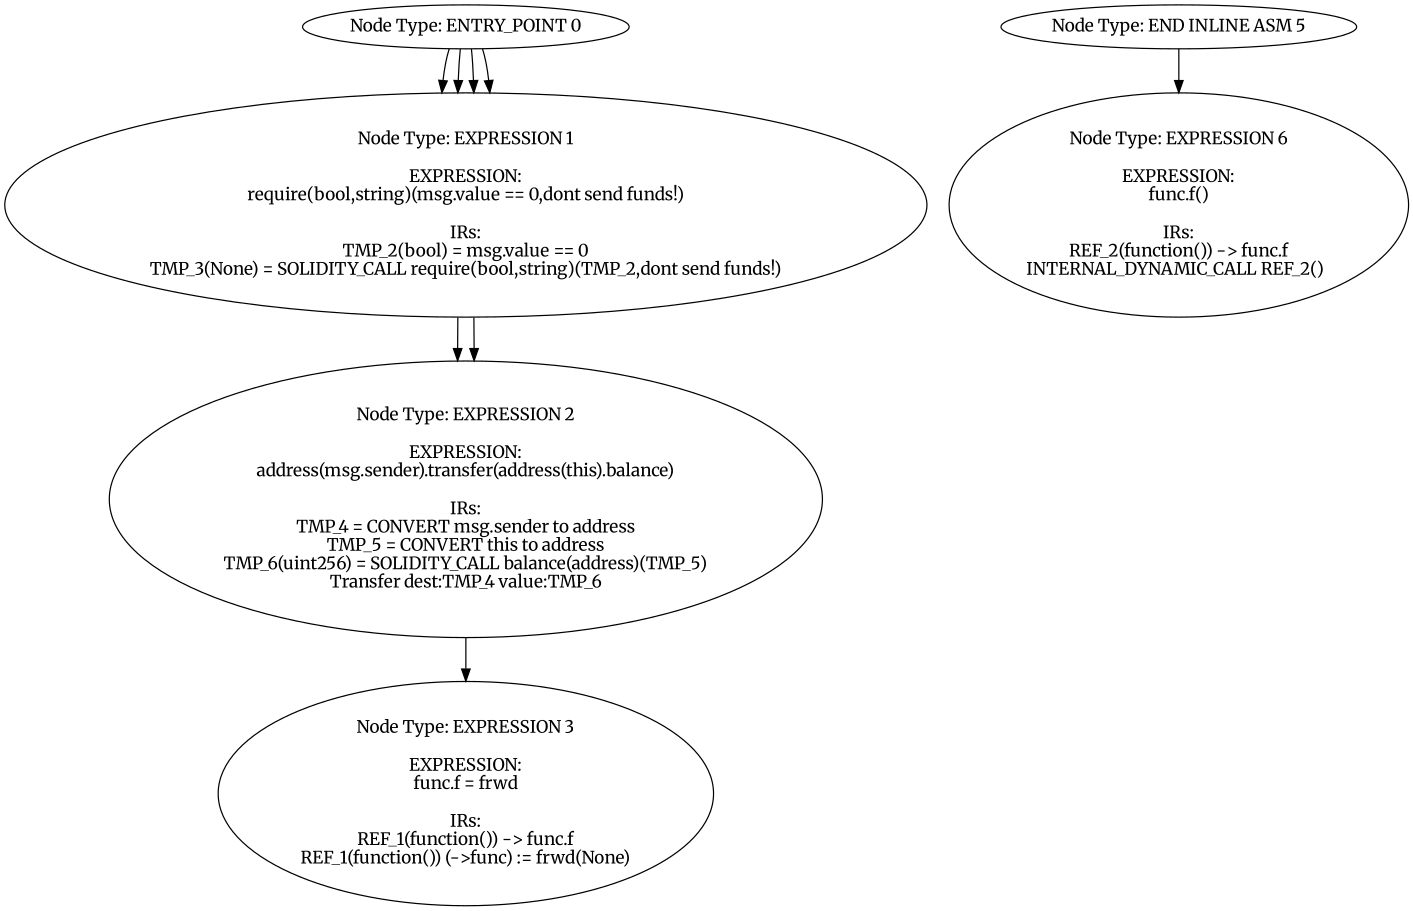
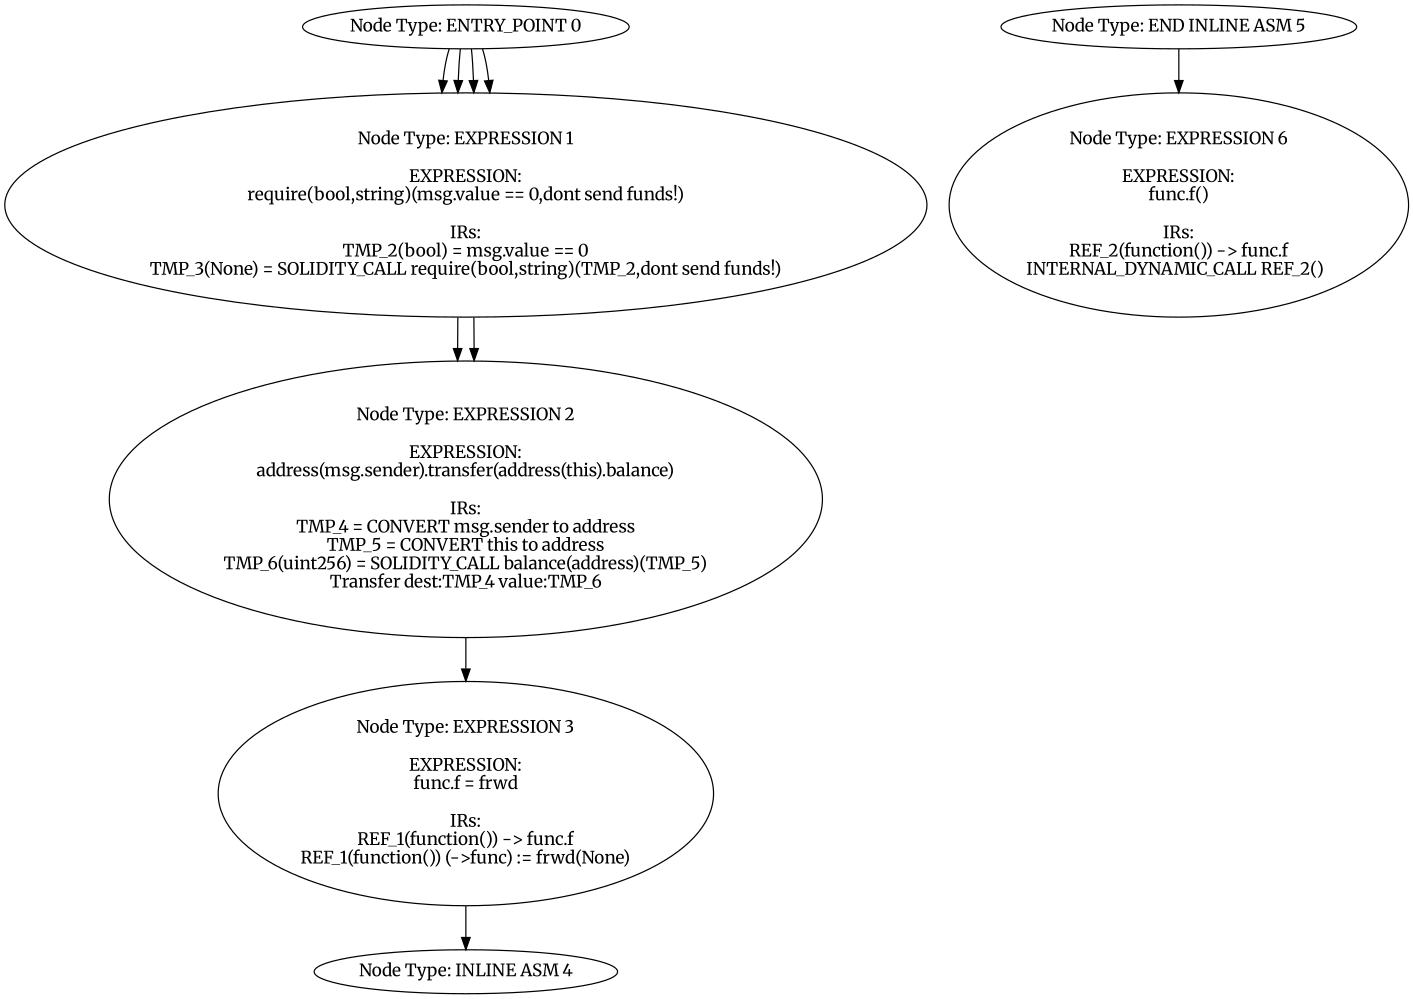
node "Node Type: INLINE ASM 4": added
